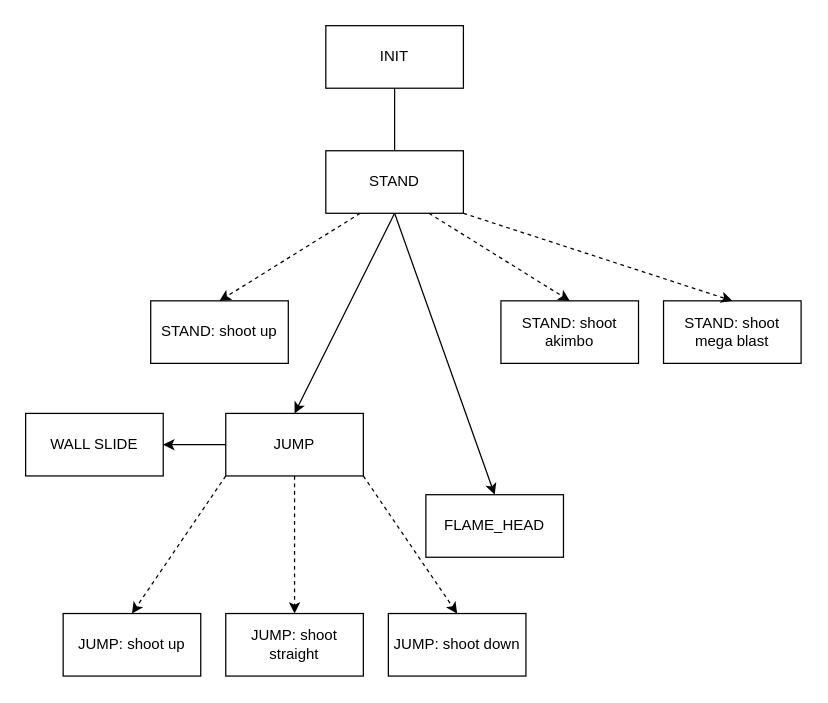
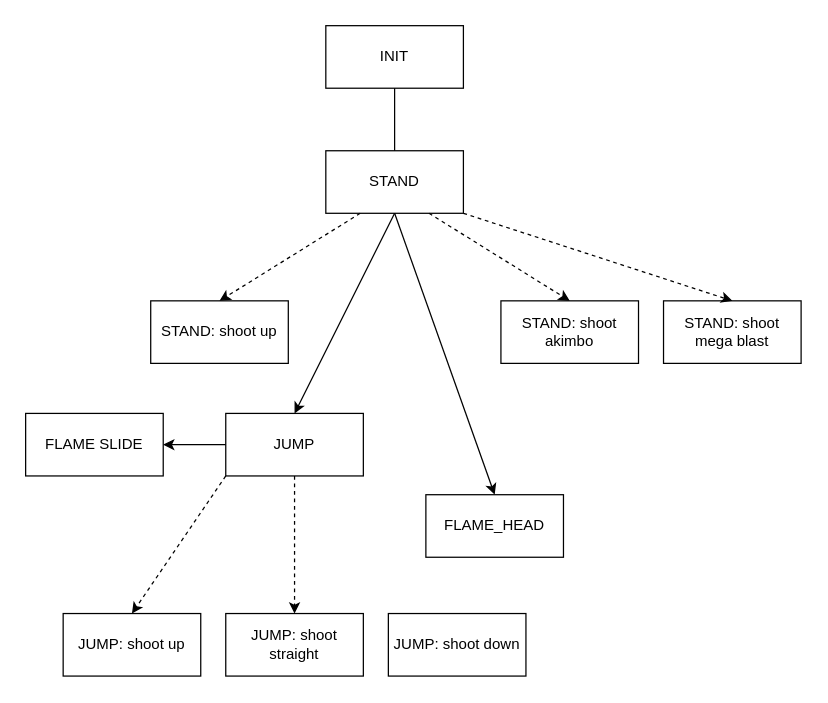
node "WALL SLIDE": label "WALL SLIDE" -> "FLAME SLIDE"
edge "JUMP" -> "JUMP: shoot down": removed
